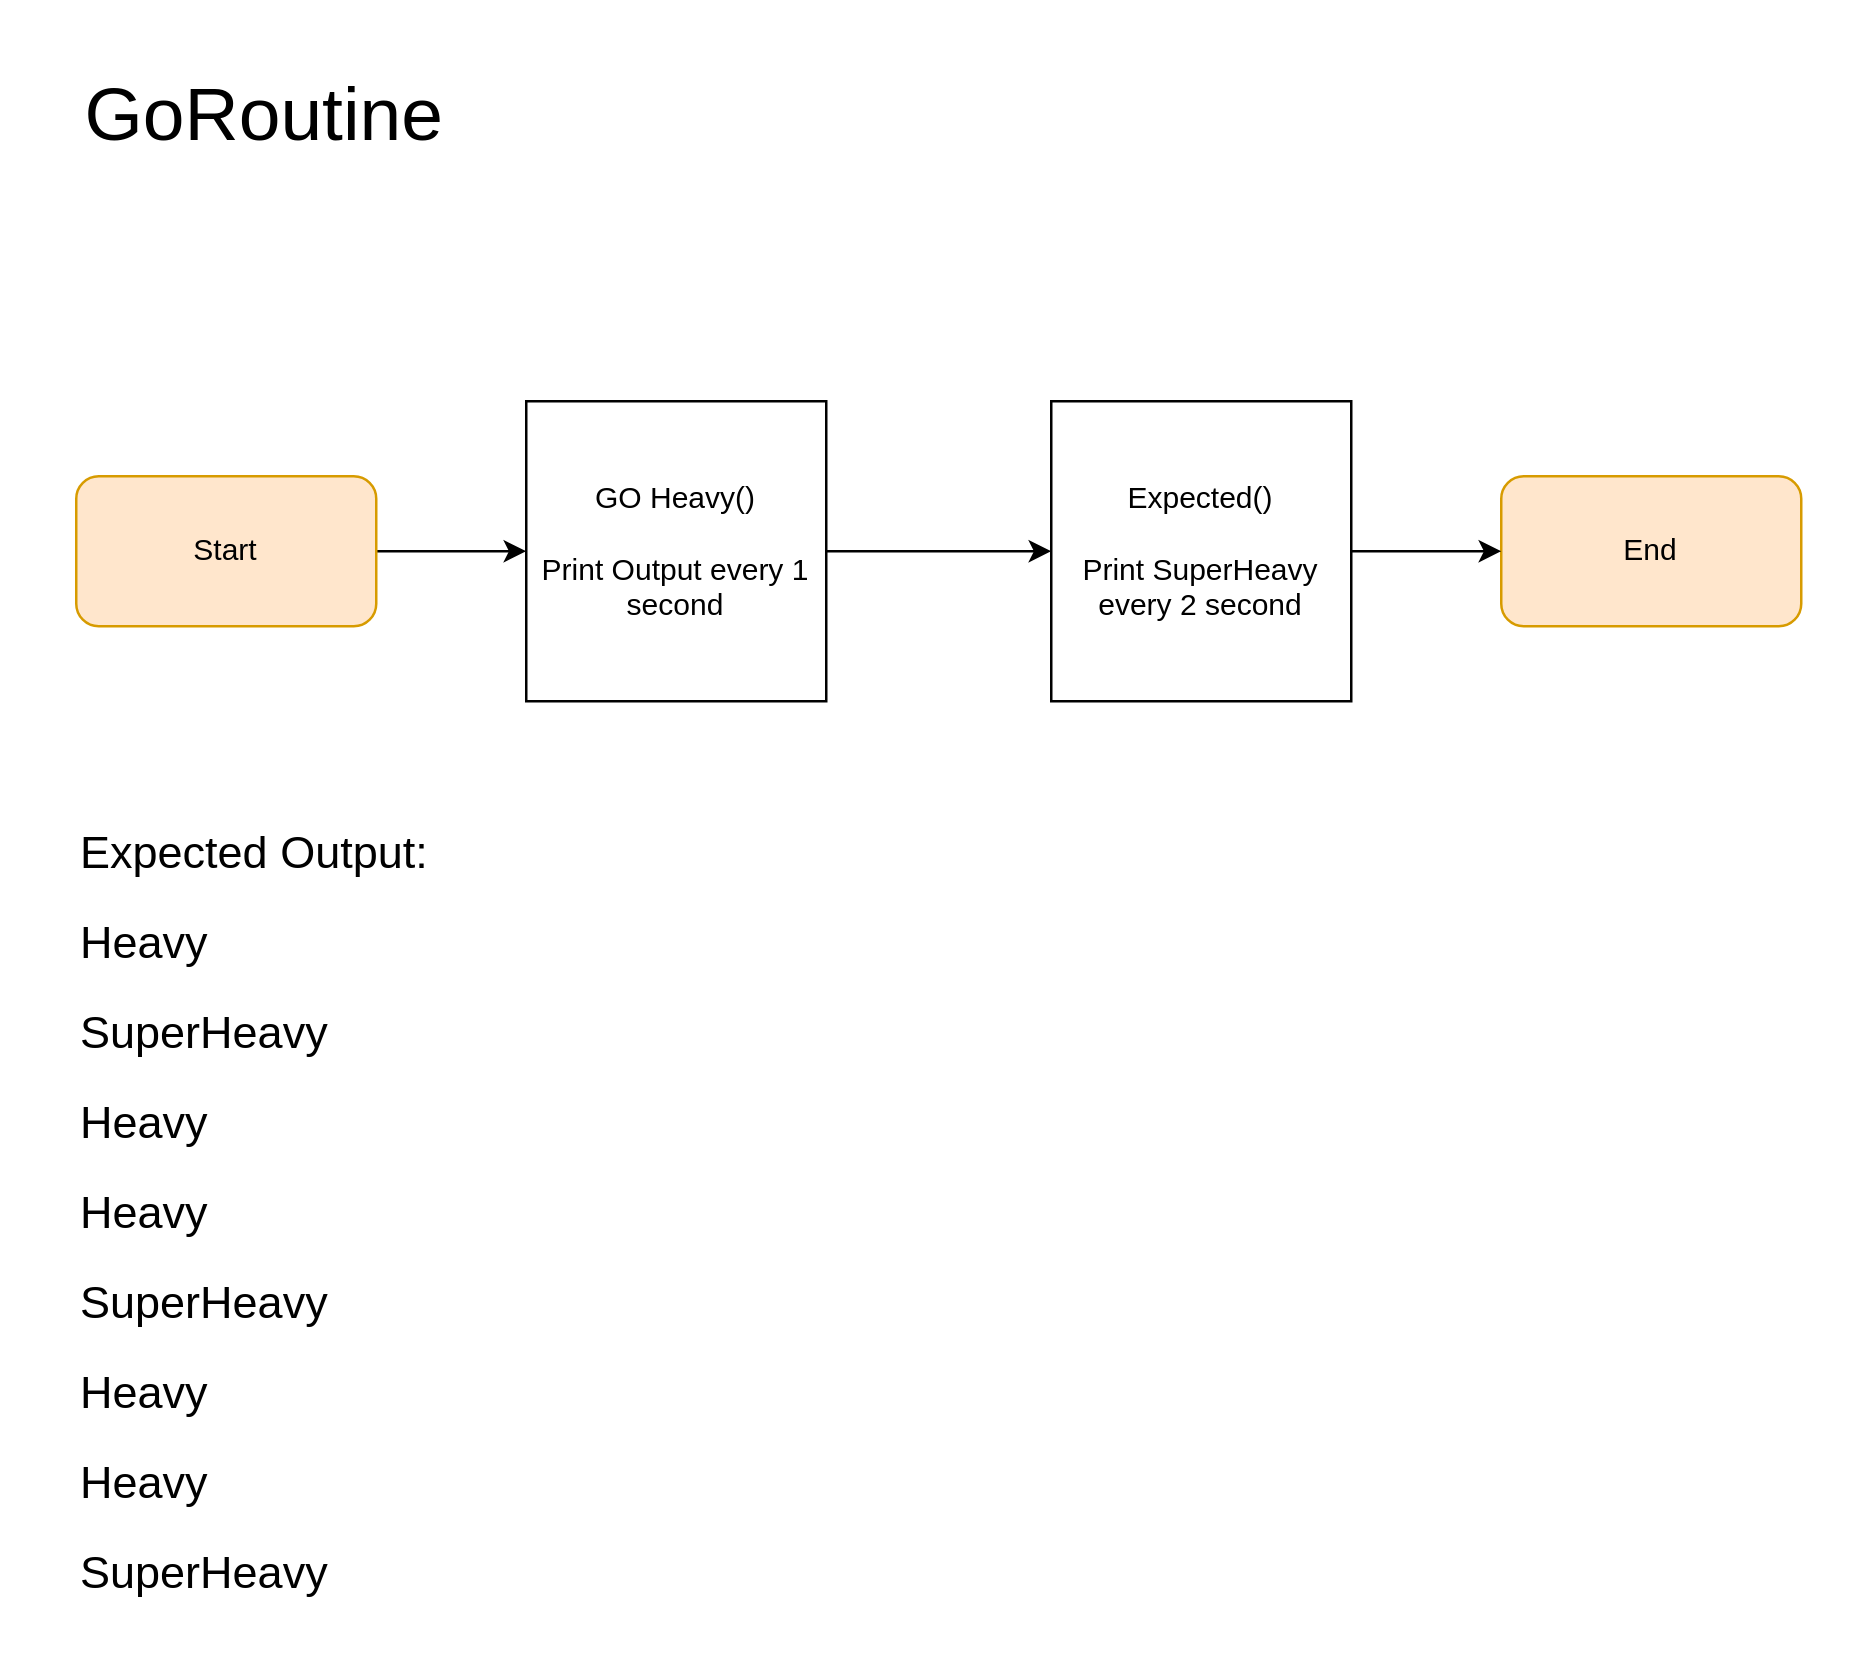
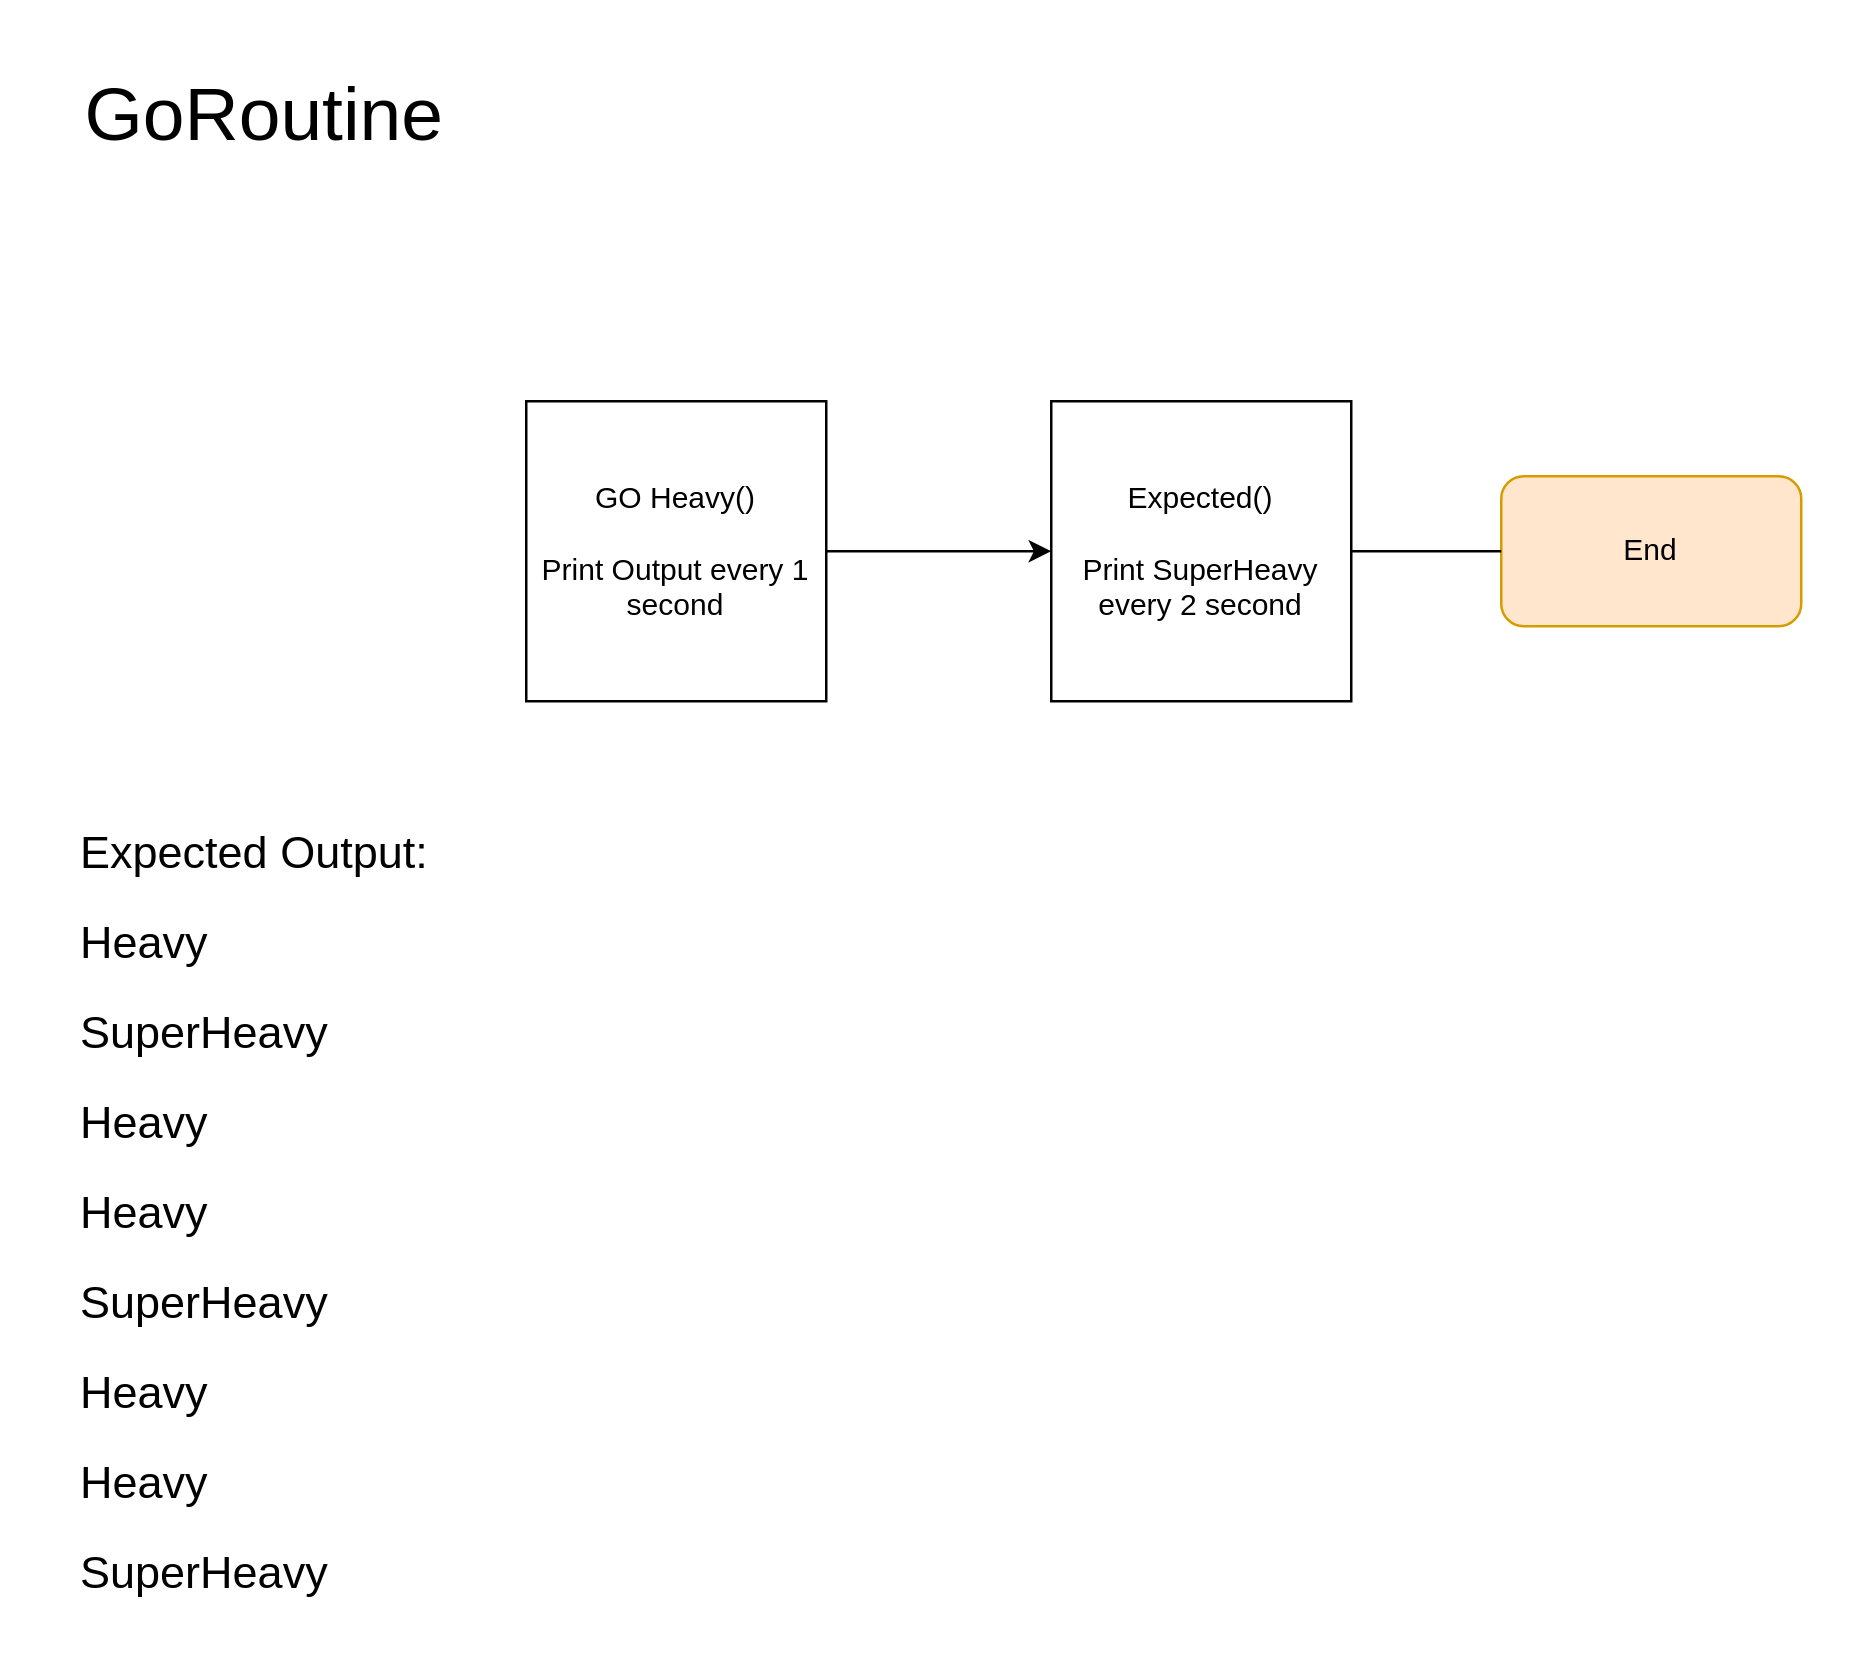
node "Start": removed
edge "Start" -> "GO Heavy() Print Output every 1 second": removed
edge "Expected() Print SuperHeavy every 2 second" -> "End": arrowhead classic -> none
